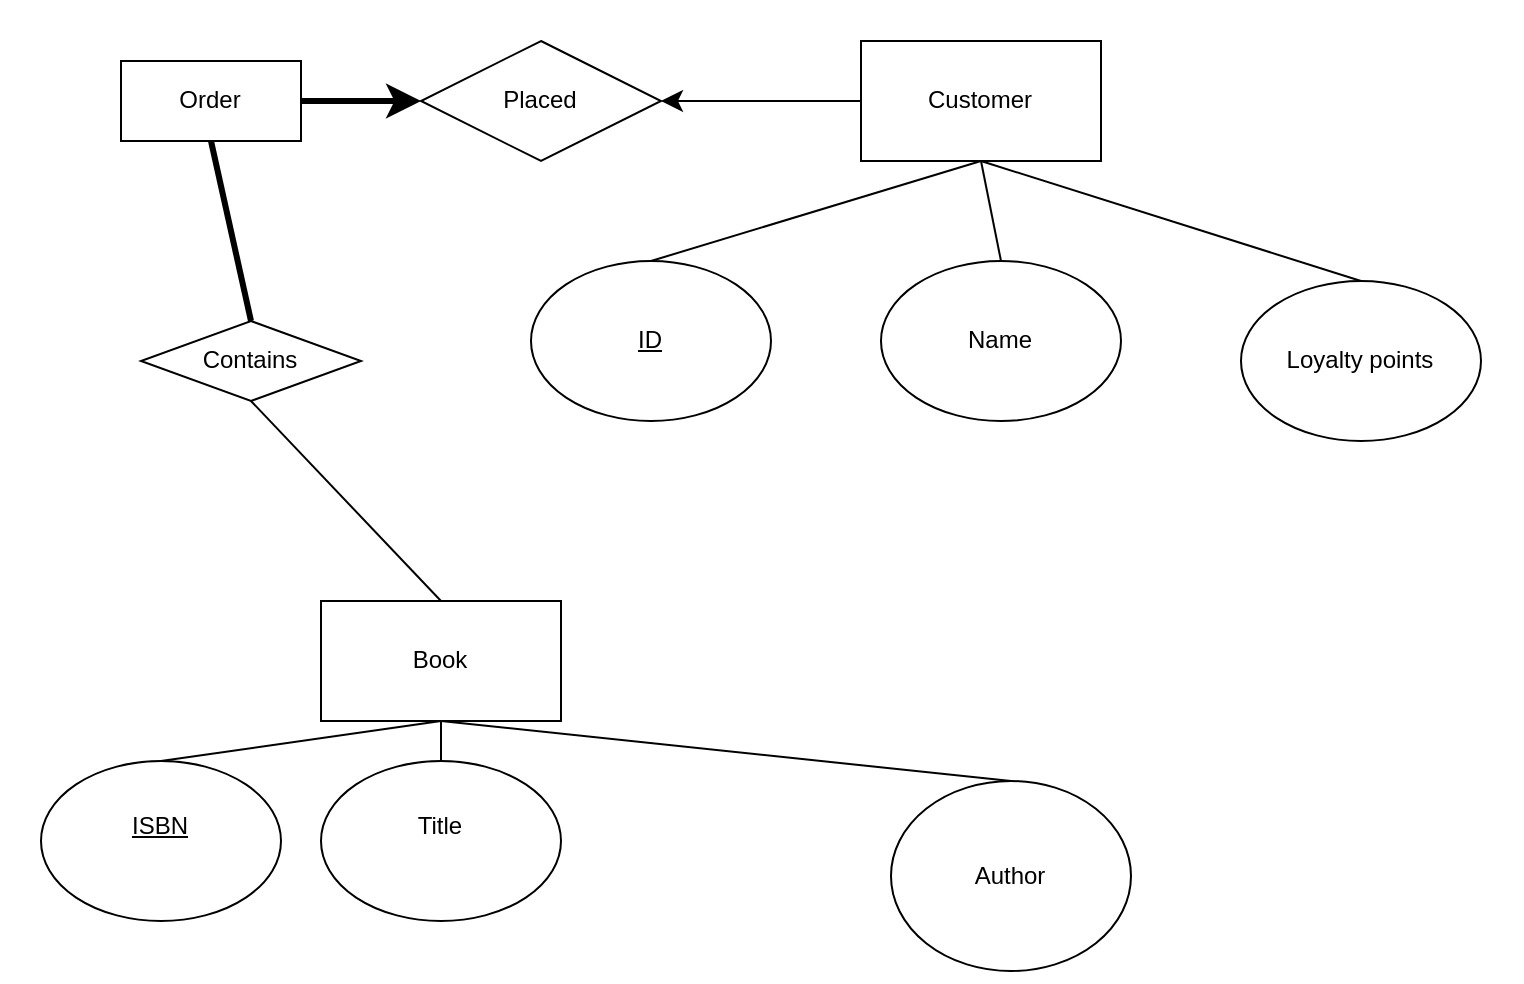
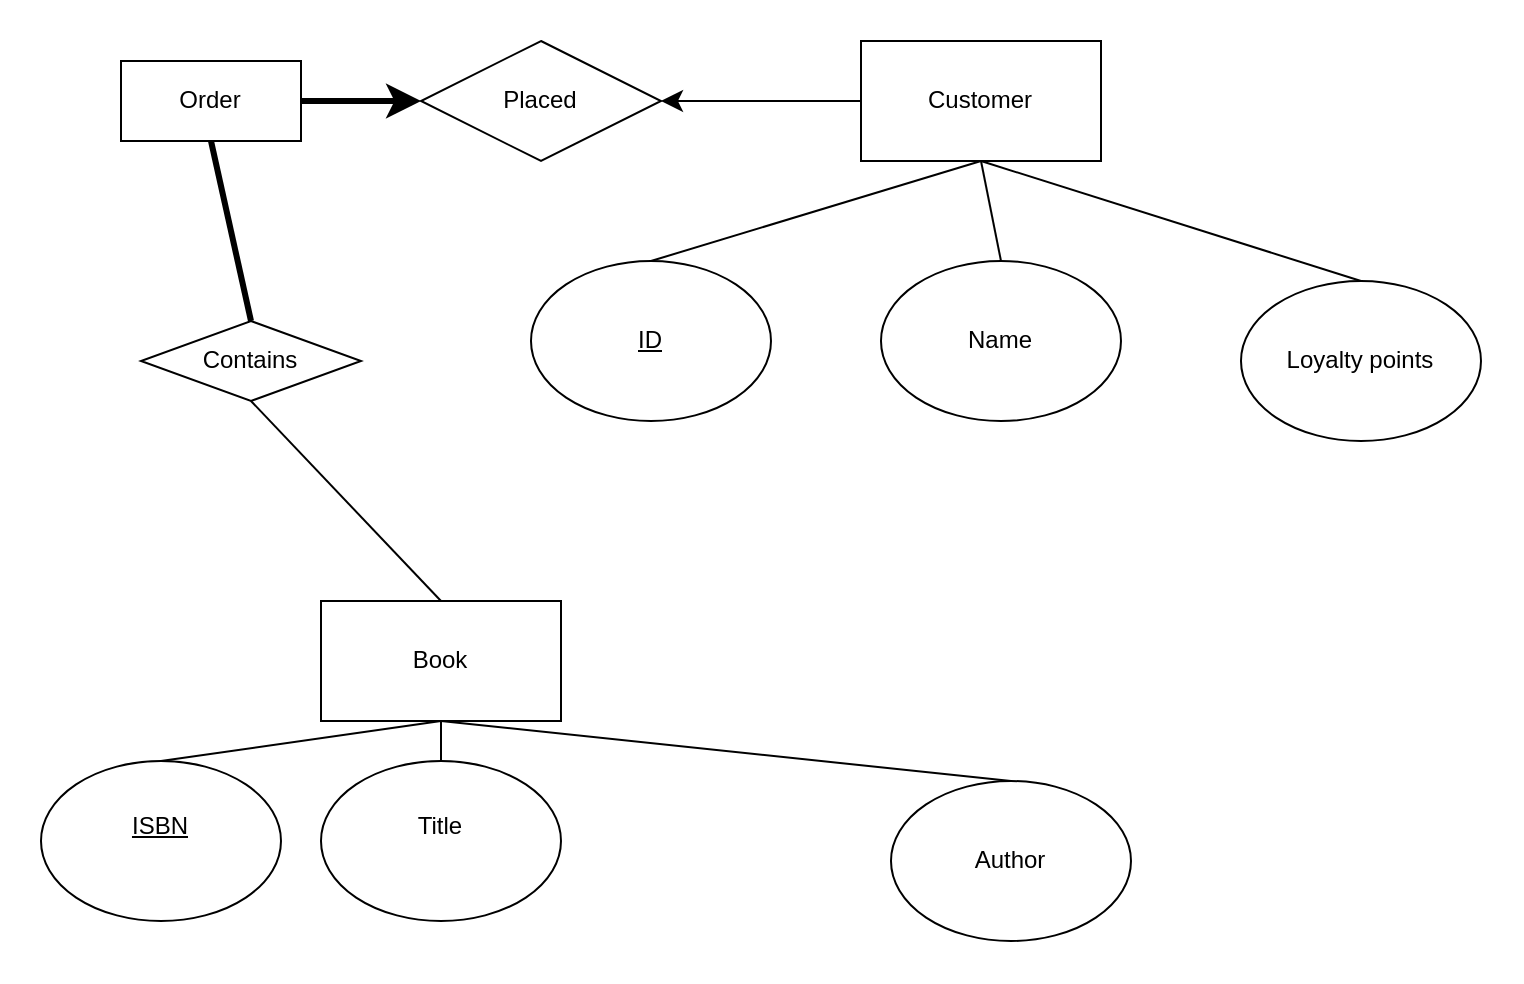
node "Author": size 240x190 -> 240x160
